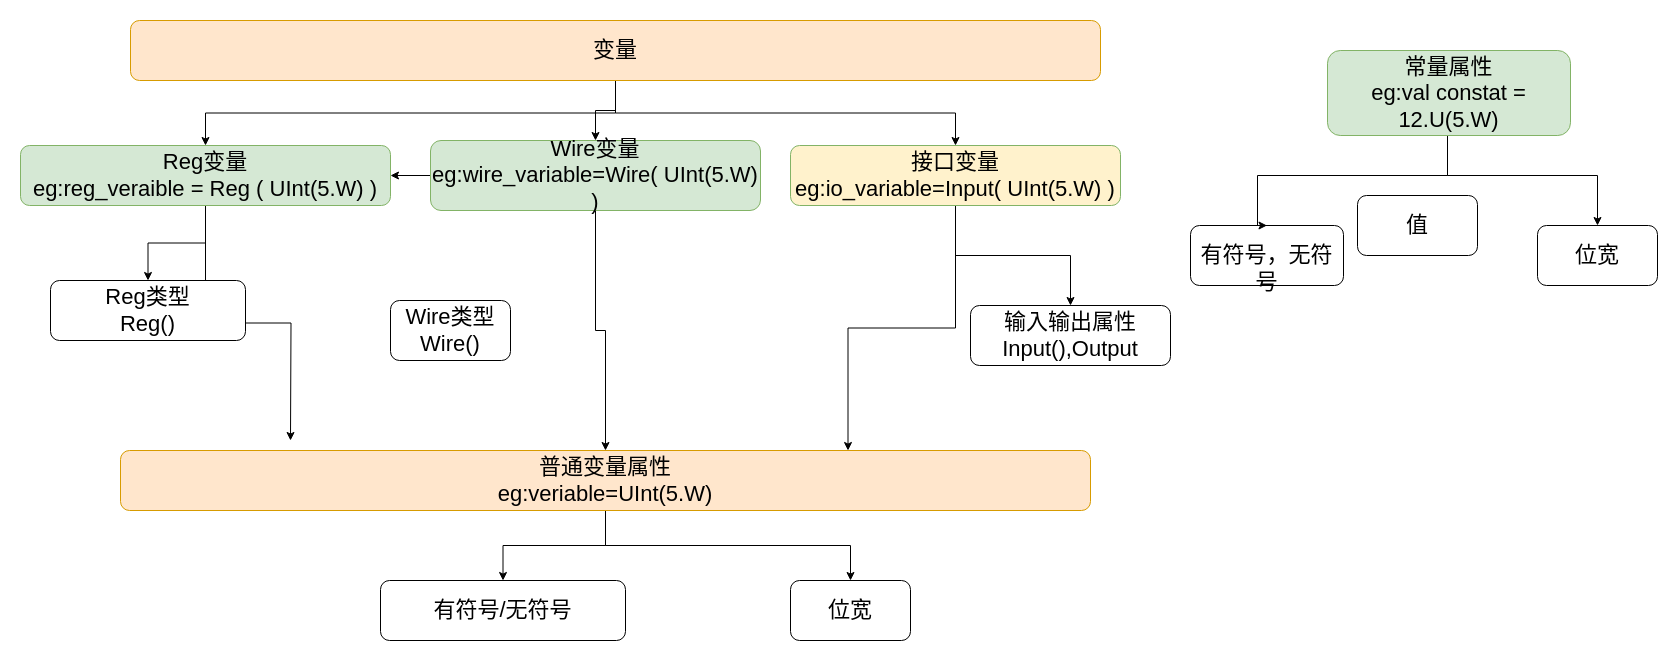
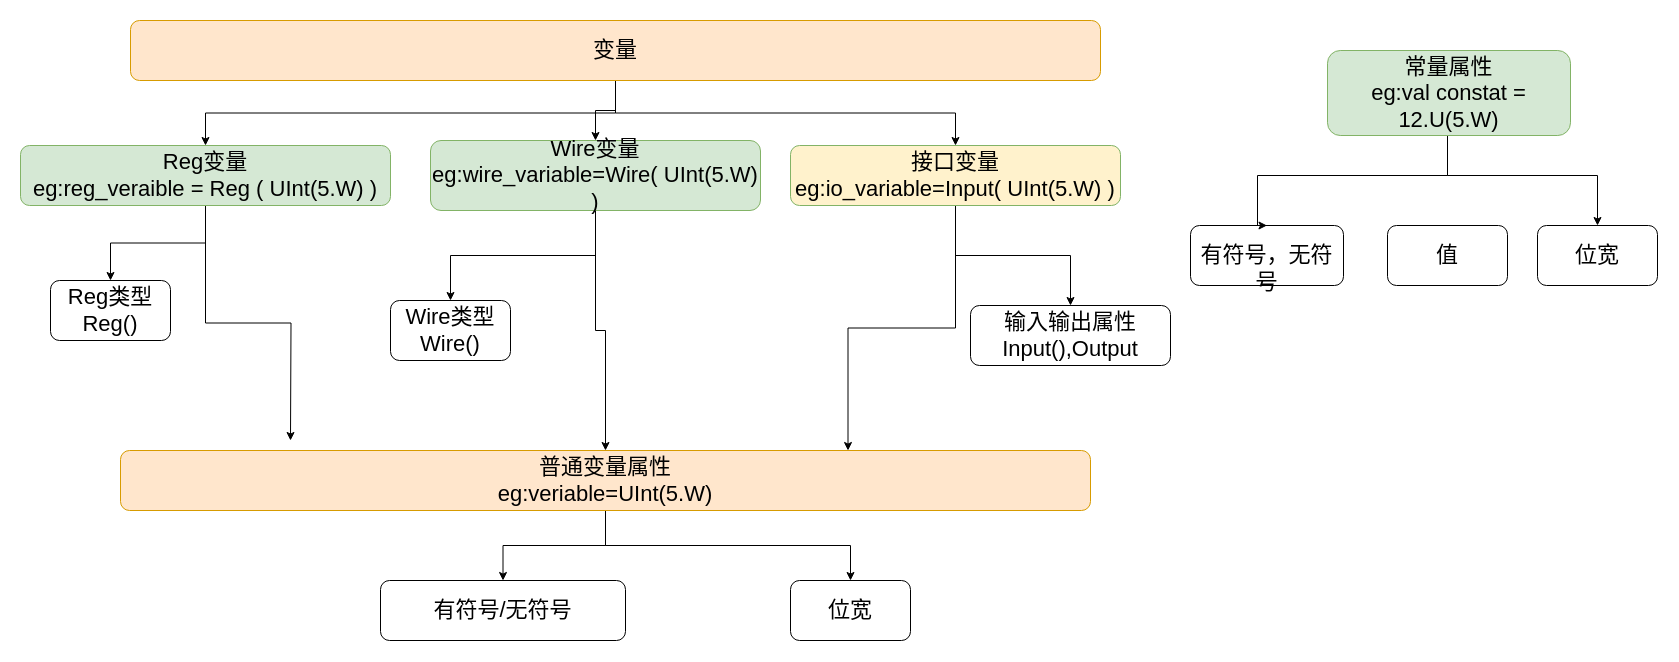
edge "Wire变量eg:wire_variable=Wire( UInt(5.W) )" -> "Reg变量eg:reg_veraible = Reg ( UInt(5.W) )": now "Wire变量eg:wire_variable=Wire( UInt(5.W) )" -> "Wire类型 Wire()"
node "值": moved (1418, 226) -> (1448, 256)
node "Reg类型 Reg()": size 195x60 -> 120x60
